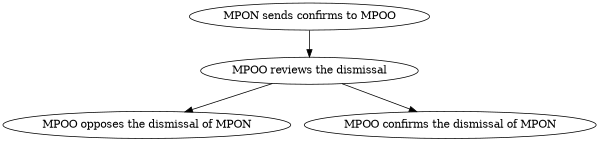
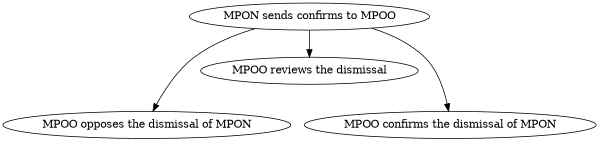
edge "MPOO reviews the dismissal" -> "MPOO confirms the dismissal of MPON": now "MPON sends confirms to MPOO" -> "MPOO confirms the dismissal of MPON"
edge "MPOO reviews the dismissal" -> "MPOO opposes the dismissal of MPON": now "MPON sends confirms to MPOO" -> "MPOO opposes the dismissal of MPON"
